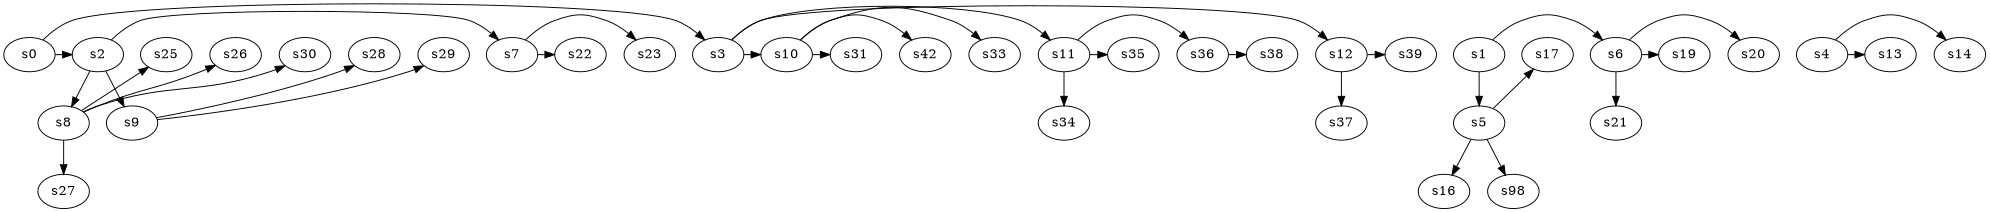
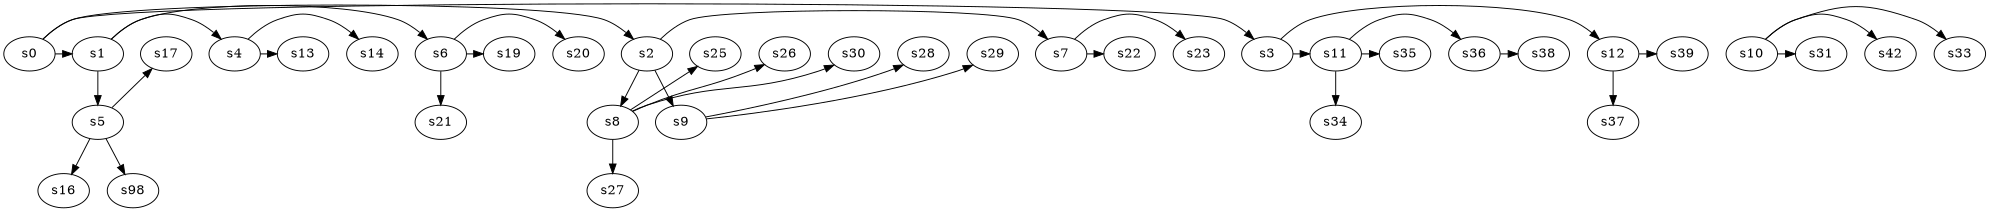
edge "s1" -> "s4": added
edge "s0" -> "s1": added
edge "s3" -> "s10": removed
